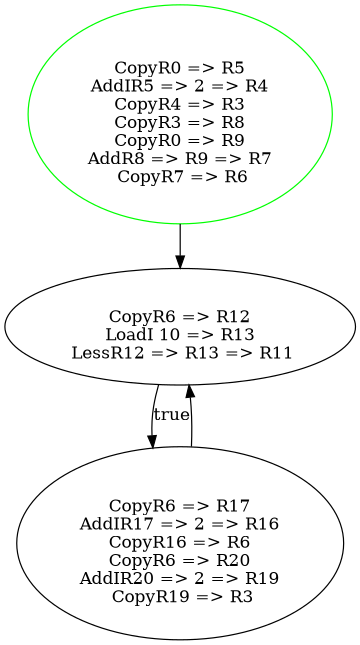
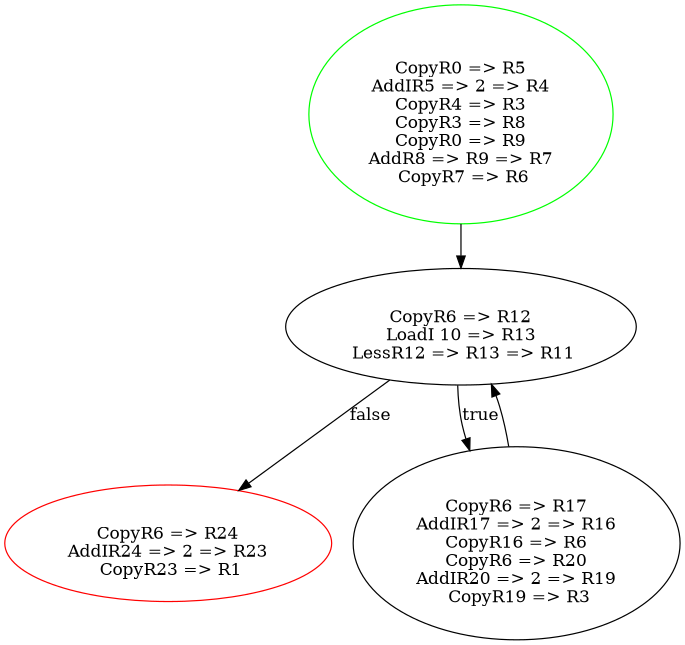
node "CopyR6 => R24 AddIR24 => 2 => R23 CopyR23 => R1": added
